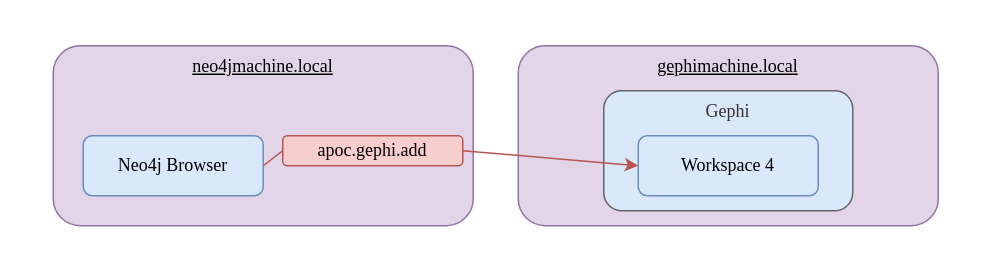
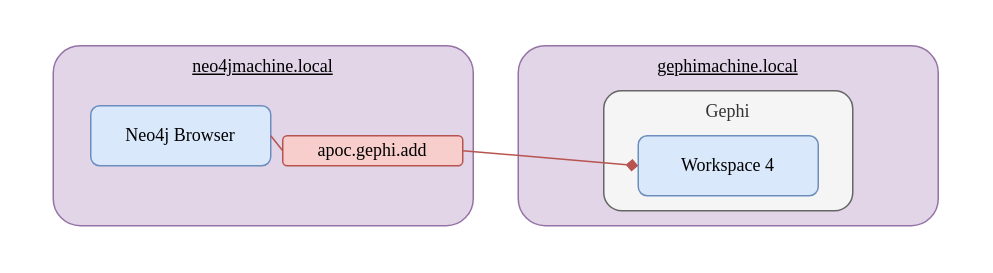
node "Gephi": fillcolor #dae8fc -> #f5f5f5
edge "apoc.gephi.add" -> "Workspace 4": arrowhead classic -> diamond
node "Neo4j Browser": moved (173, 166) -> (181, 136)
